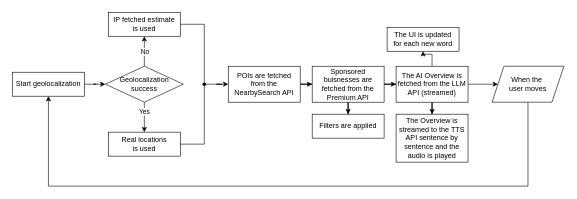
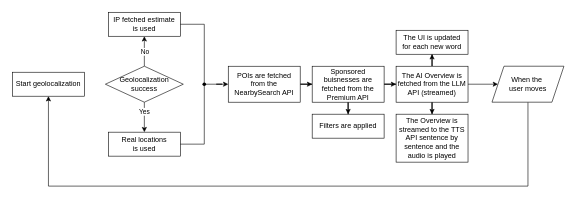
node "The UI is updated for each new word": moved (423, 39) -> (432, 42)
edge "Start geolocalization" -> "Geolocalization success": removed
